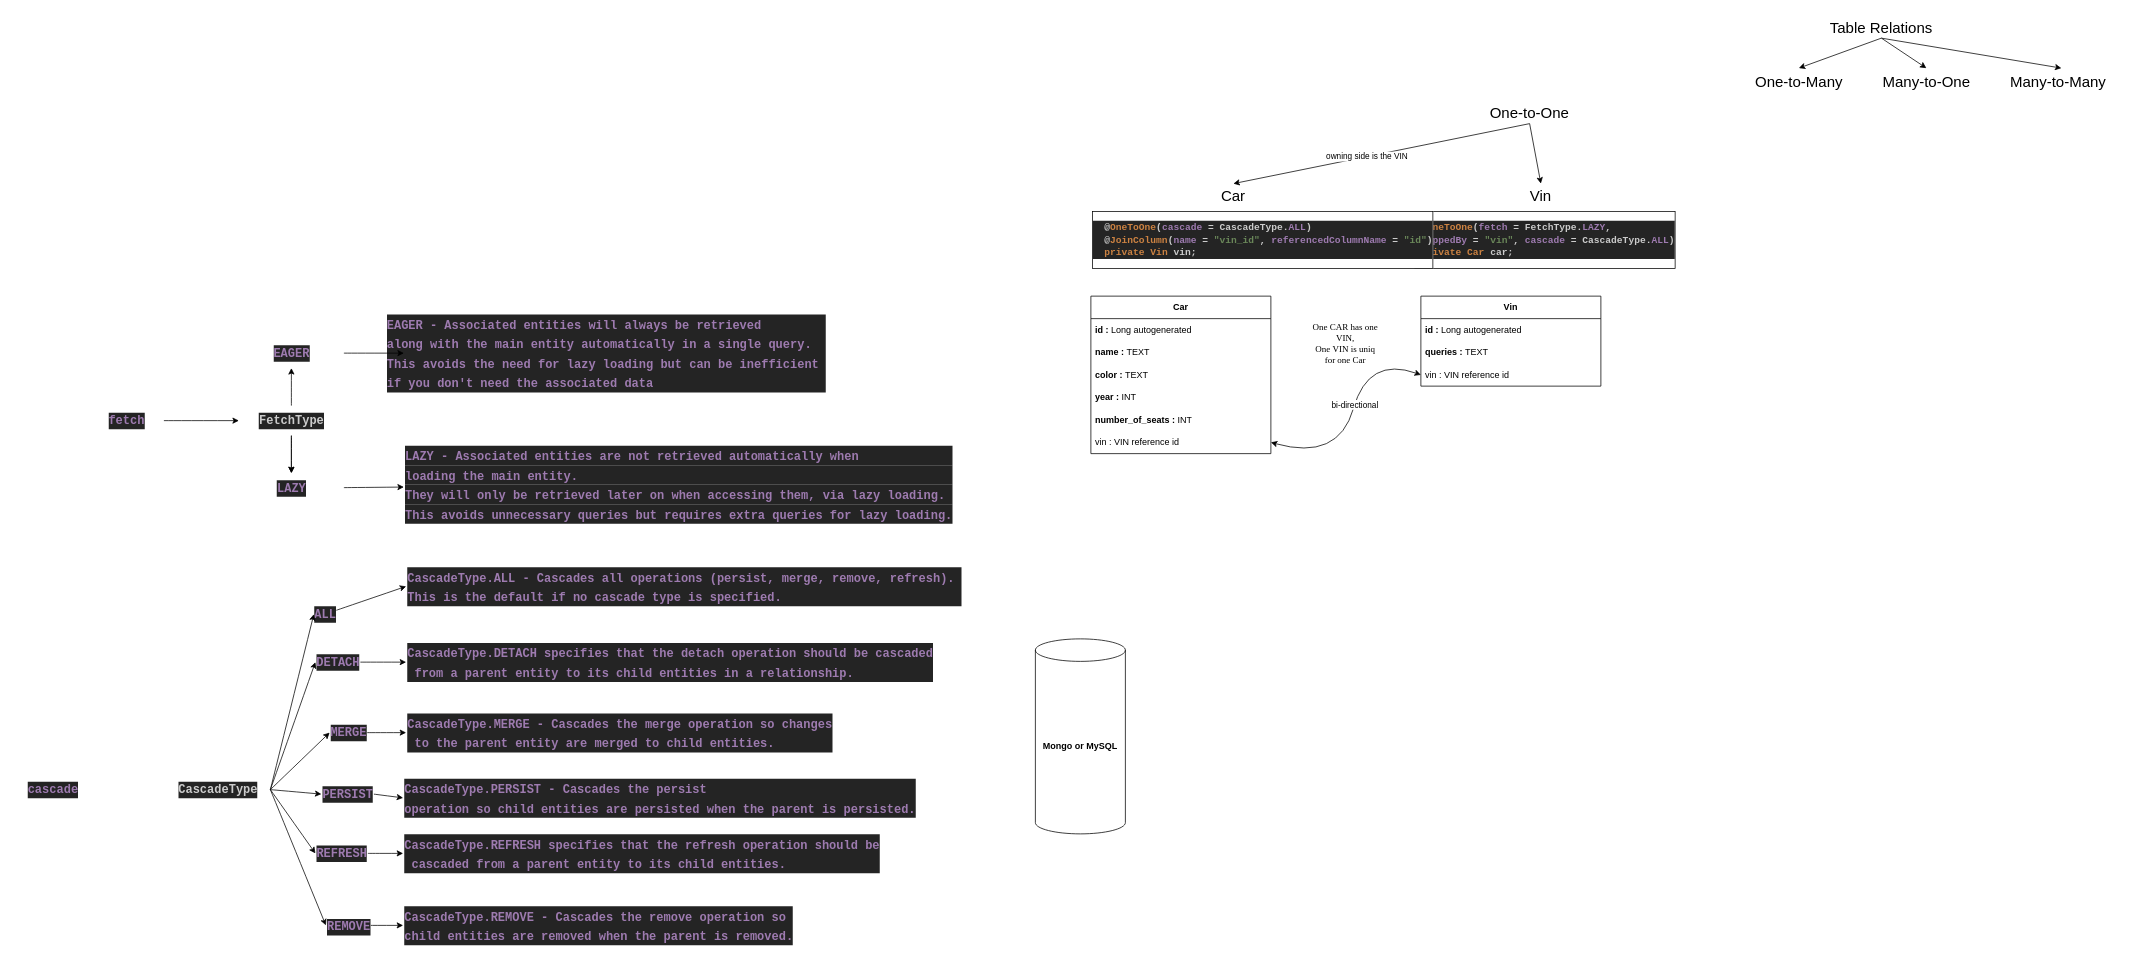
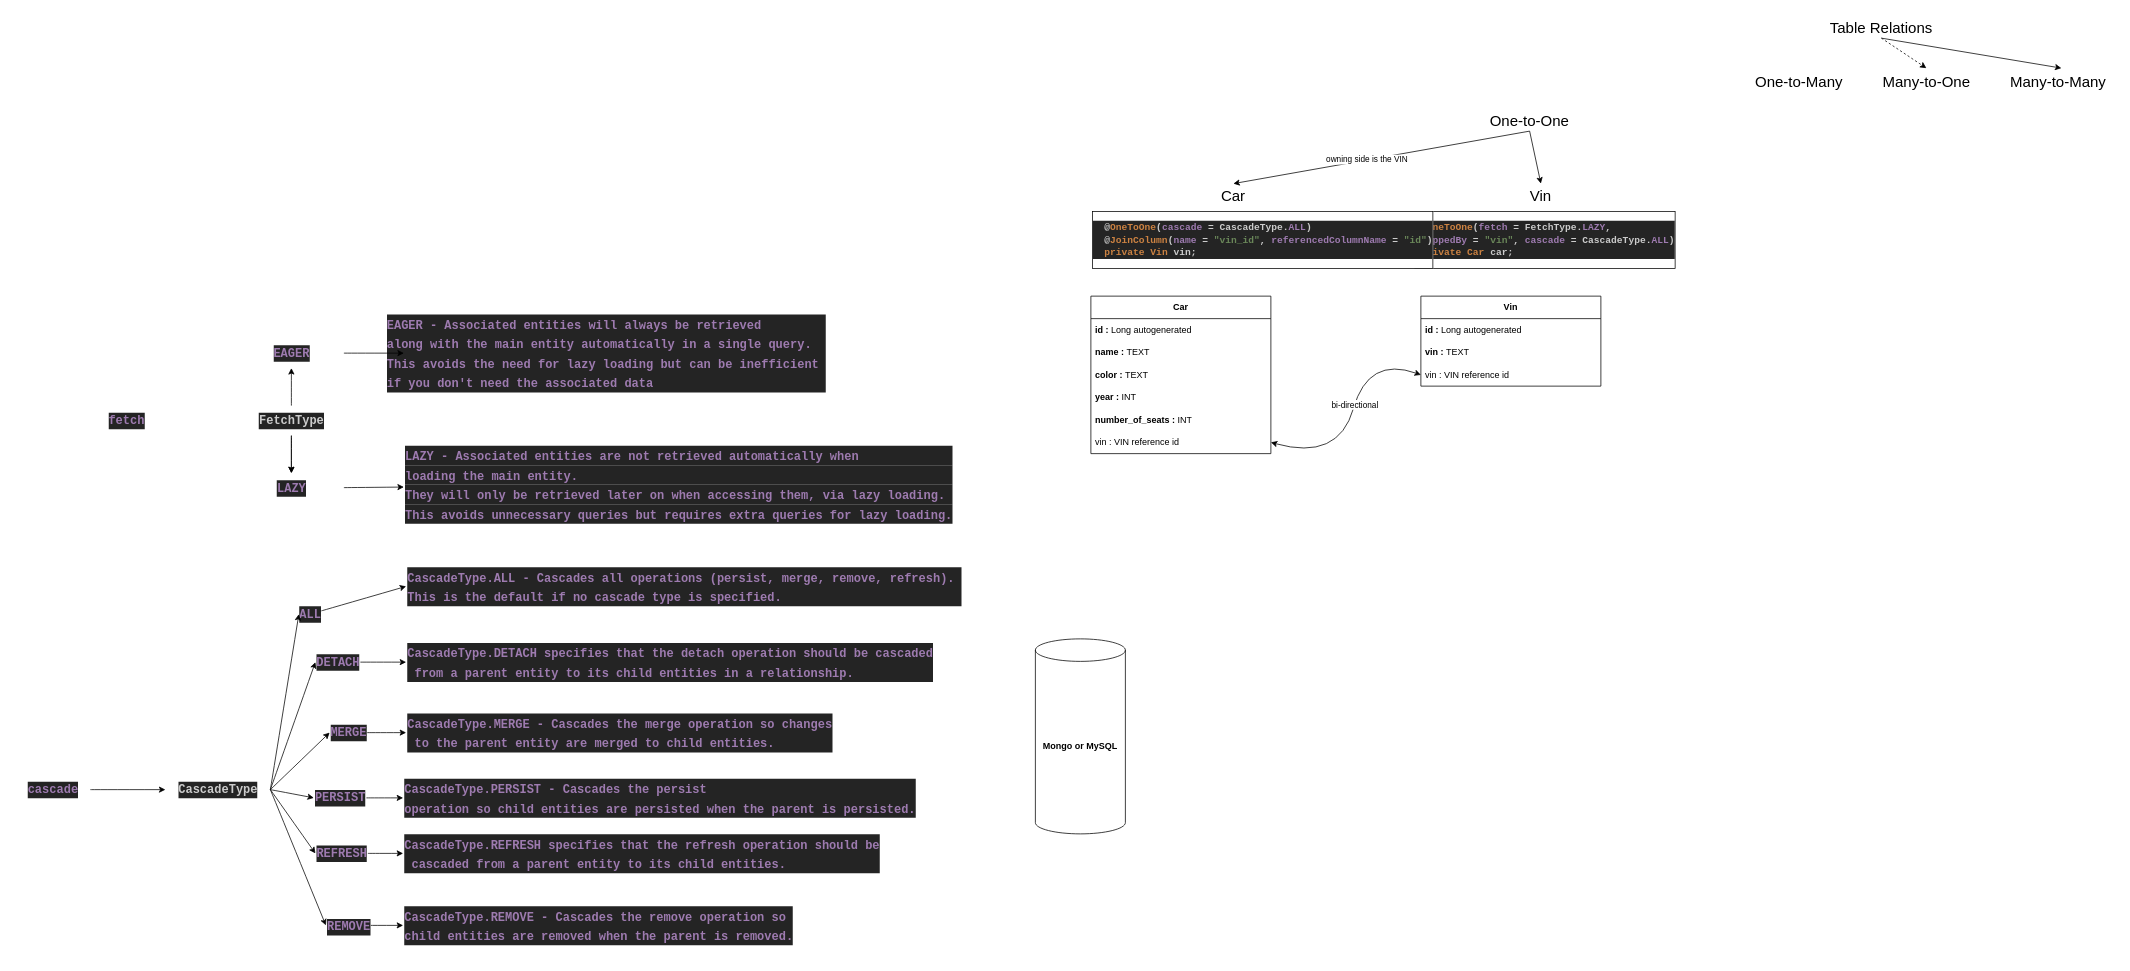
edge "Table Relations" -> "One-to-Many": removed
edge "Table Relations" -> "Many-to-One": style solid -> dashed
node "One-to-One": moved (1530, 112) -> (1530, 120)
node "One CAR has one VIN, One VIN is uniq for one Car": removed
node "queries : TEXT": label "queries : TEXT" -> "vin : TEXT"
edge "fetch" -> "FetchType": removed
node "ALL": moved (325, 614) -> (310, 614)
edge "cascade" -> "CascadeType": added
node "PERSIST": moved (348, 794) -> (340, 798)
